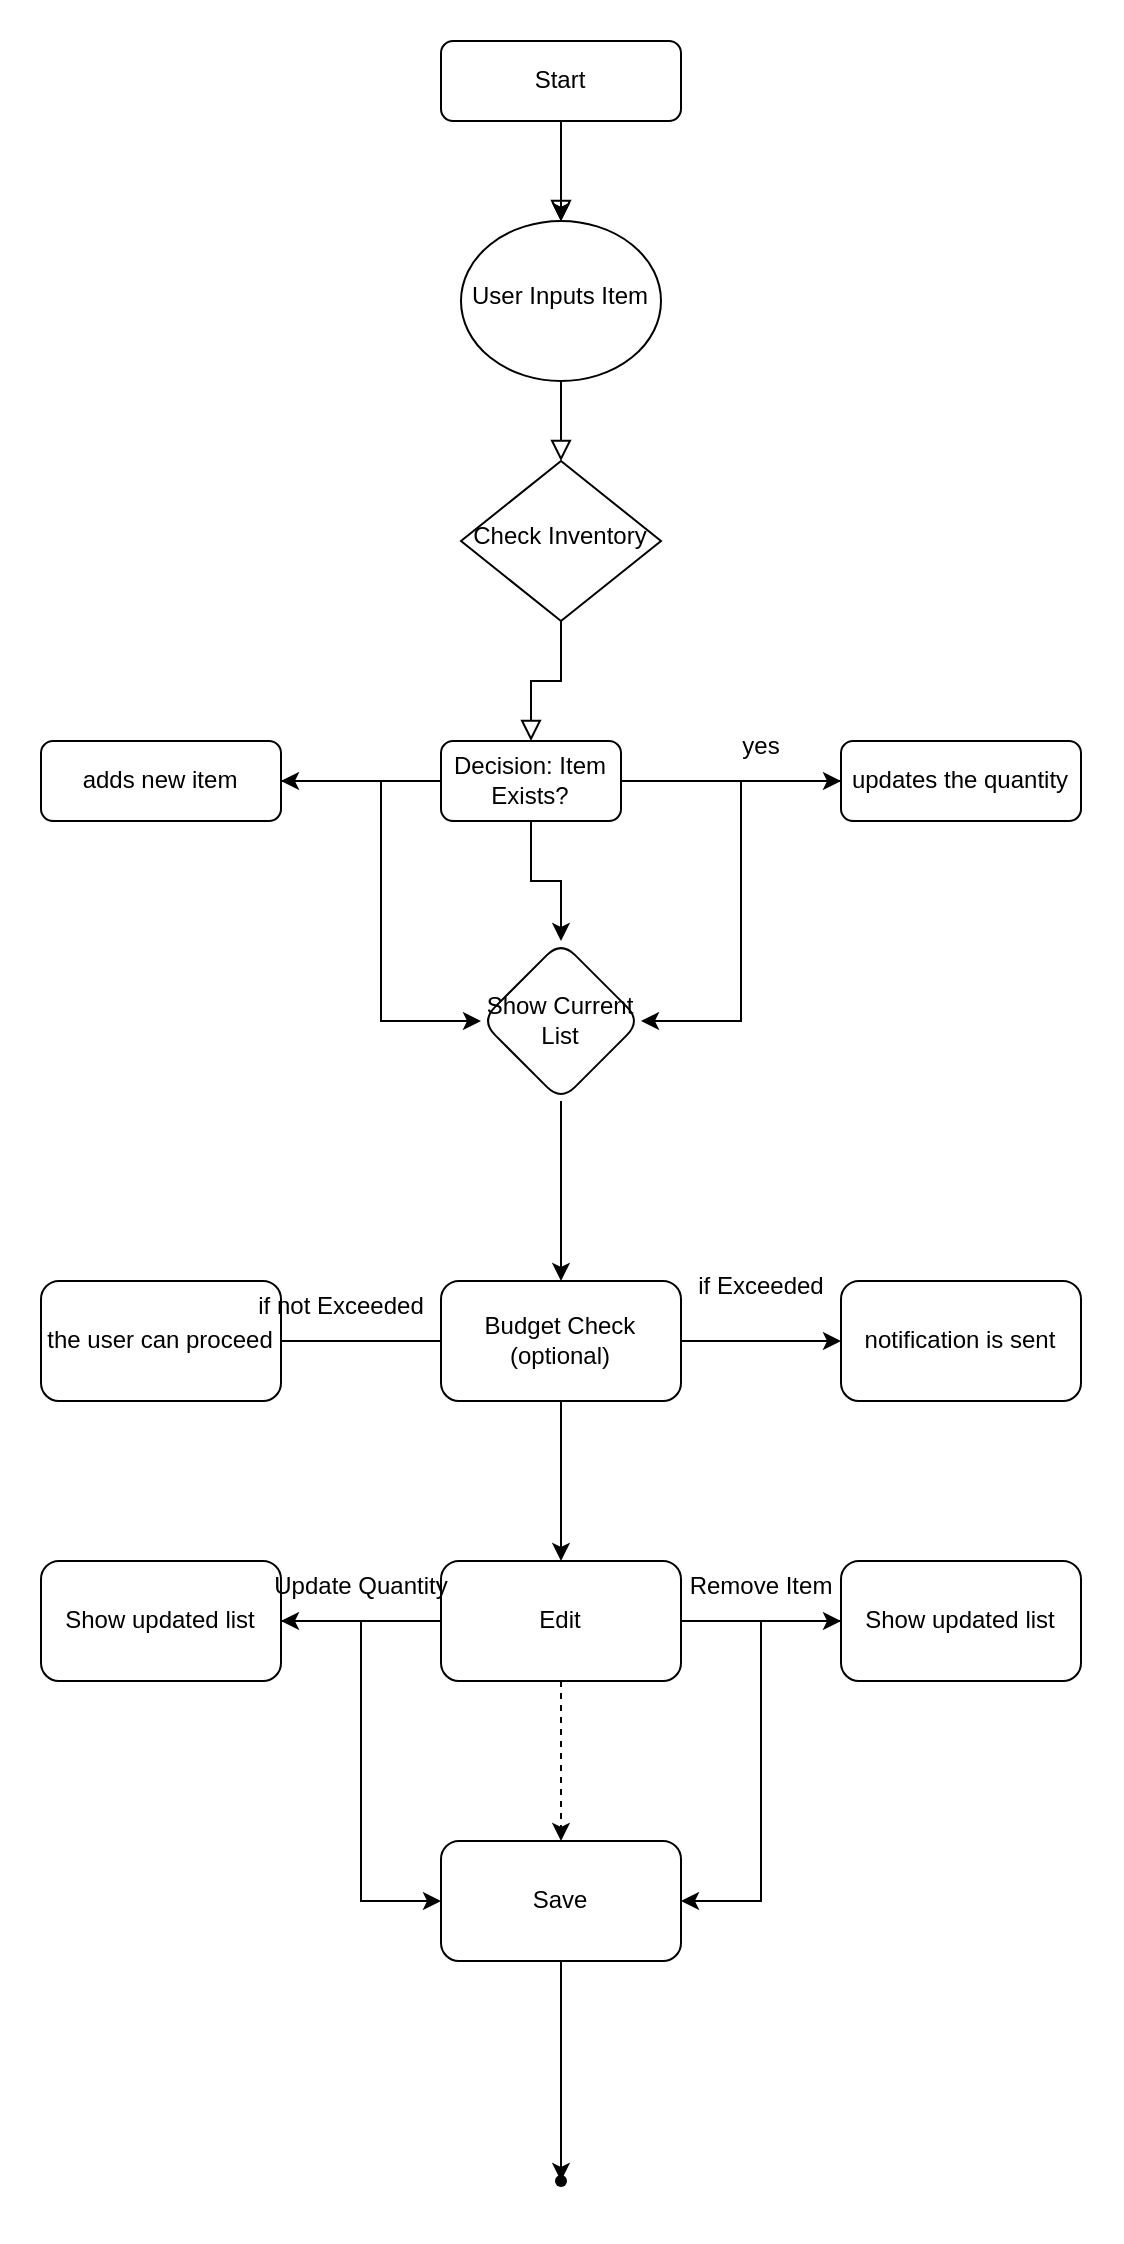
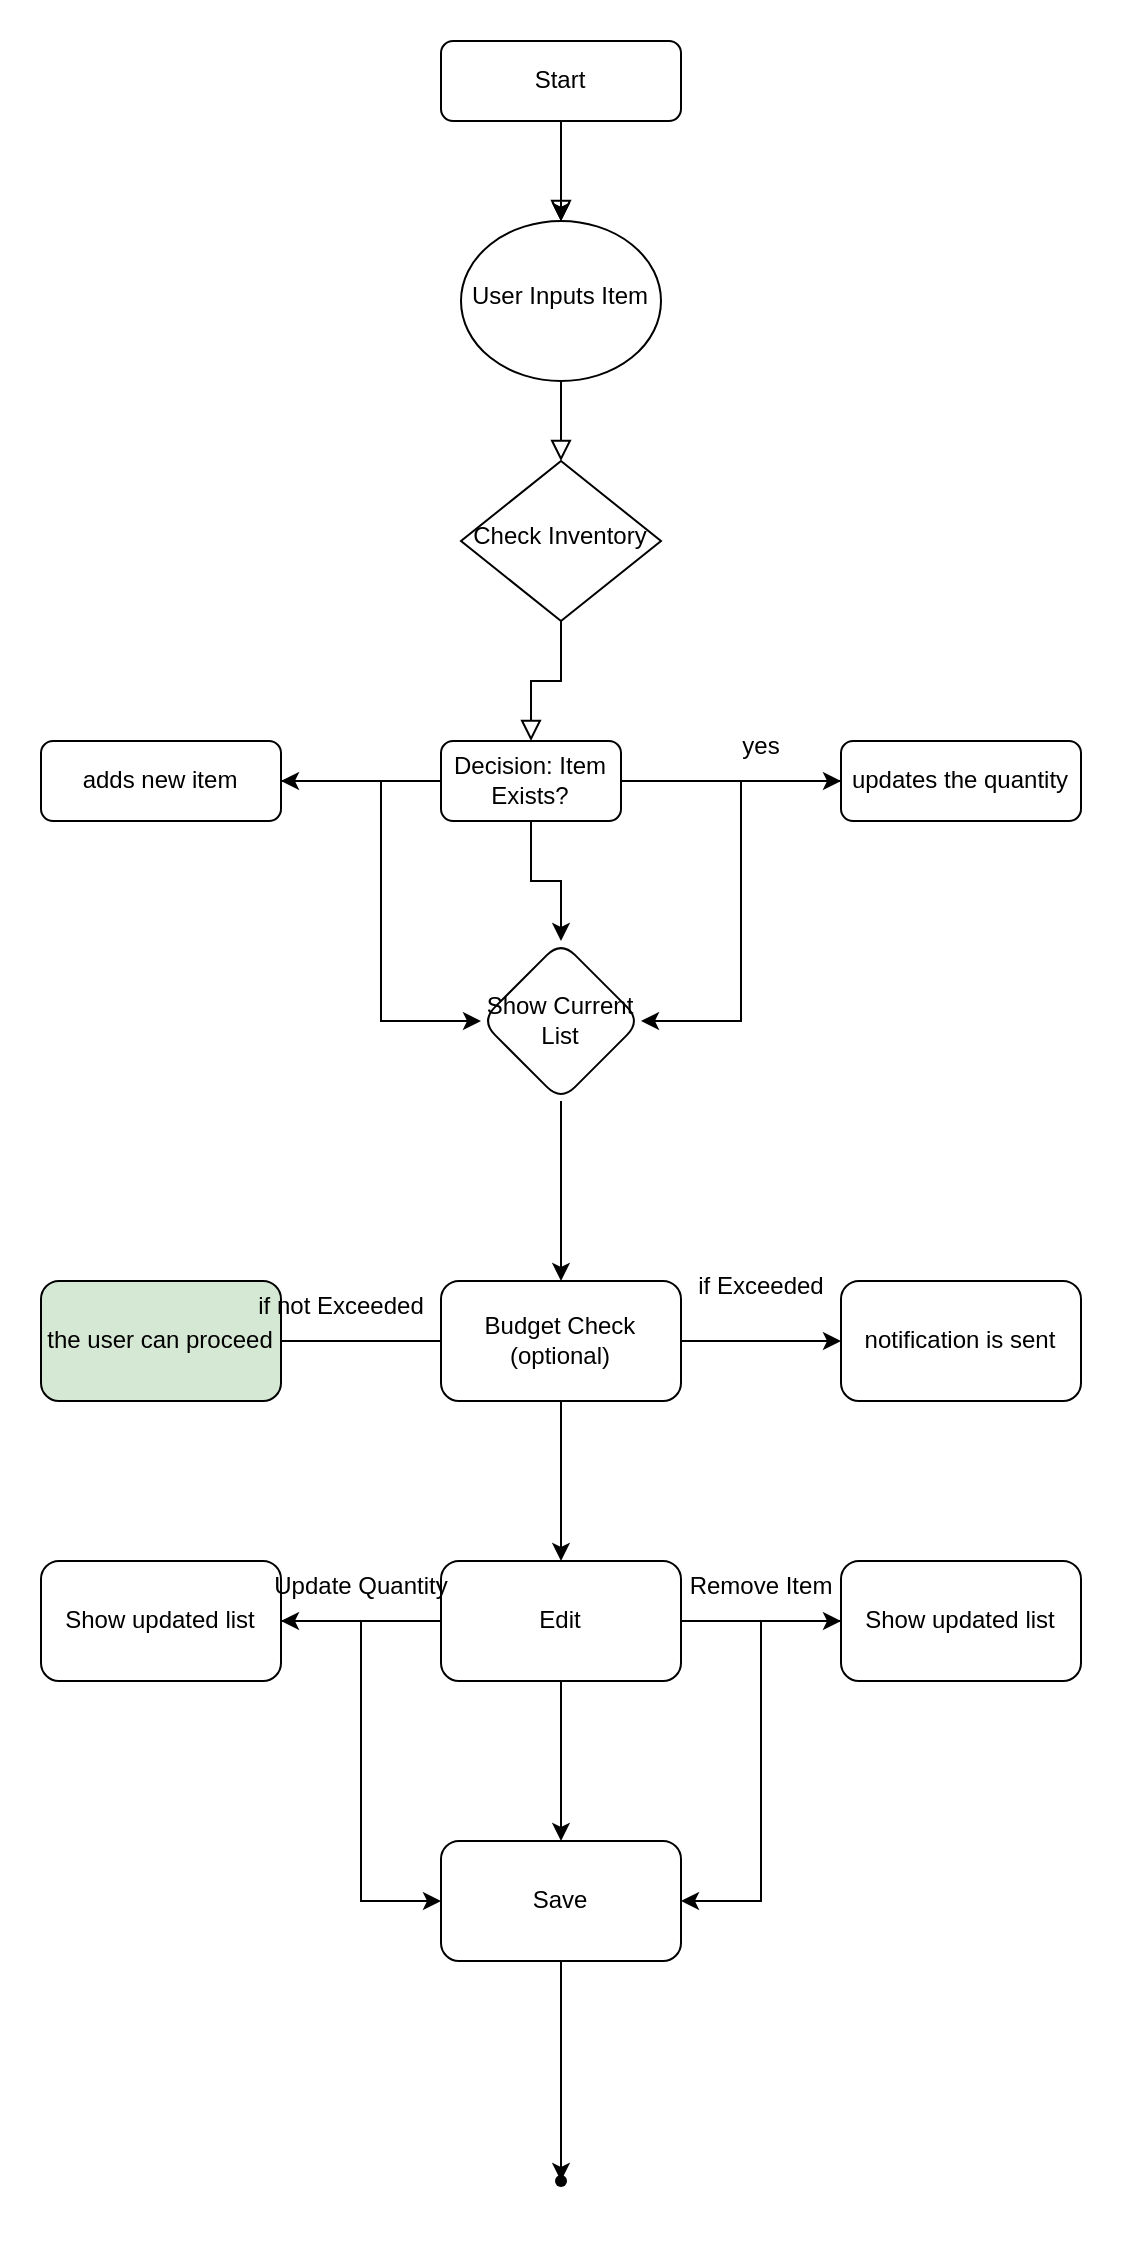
node "the user can proceed": fillcolor #ffffff -> #d5e8d4
edge "Edit" -> "Save": style dashed -> solid
